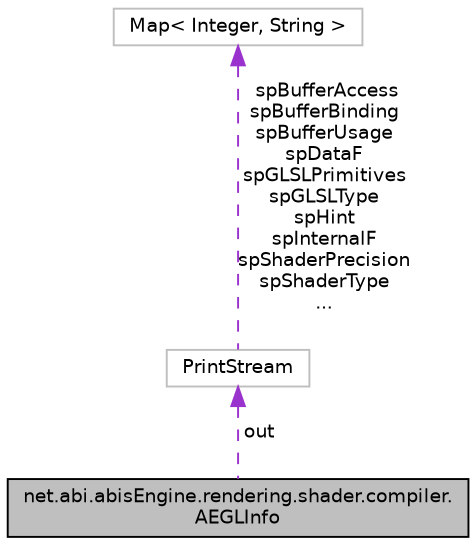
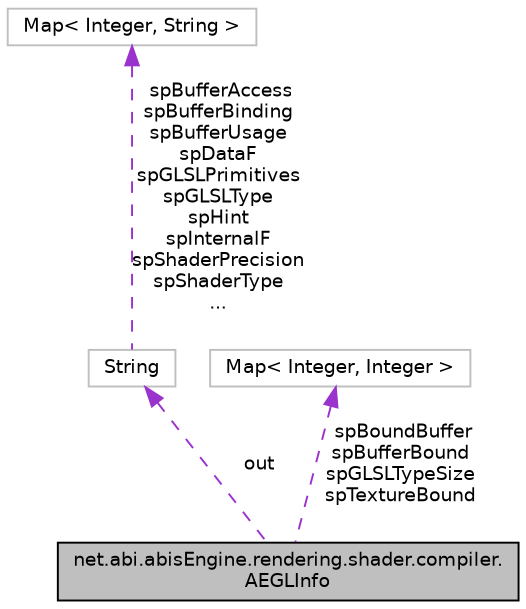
node "PrintStream": label "PrintStream" -> "String"
node "Map< Integer, Integer >": added
